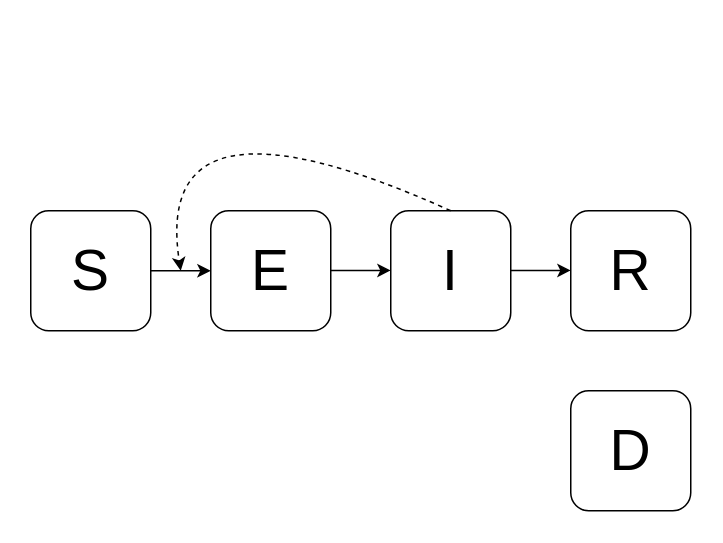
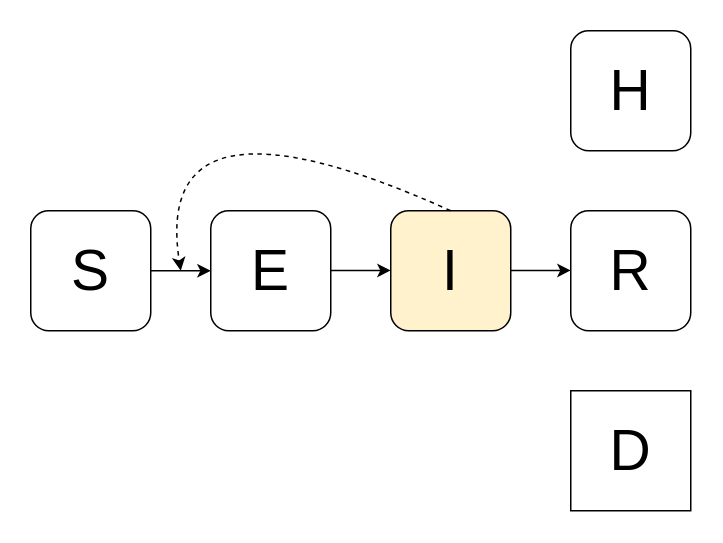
node "H": added
node "I": fillcolor #ffffff -> #fff2cc
node "D": shape rounded rectangle -> rectangle
